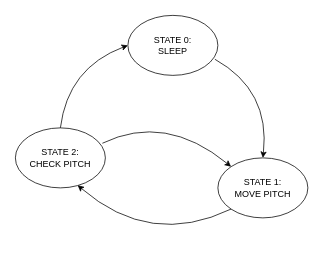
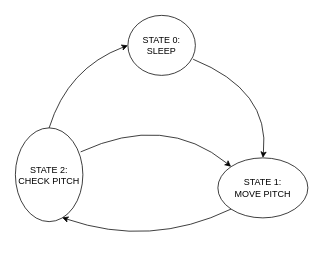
node "STATE 0: SLEEP": size 90x60 -> 68x60
node "STATE 2: CHECK PITCH": size 90x60 -> 68x94
